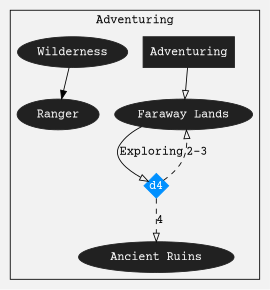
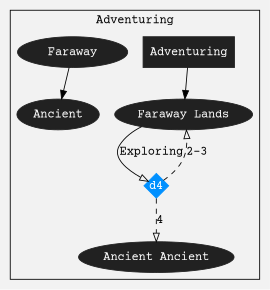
node "Wilderness": label "Wilderness" -> "Faraway"
edge "Adventuring" -> "Faraway Lands": arrowhead empty -> normal
node "Ranger": label "Ranger" -> "Ancient"
node "Ancient Ruins": label "Ancient Ruins" -> "Ancient Ancient"
